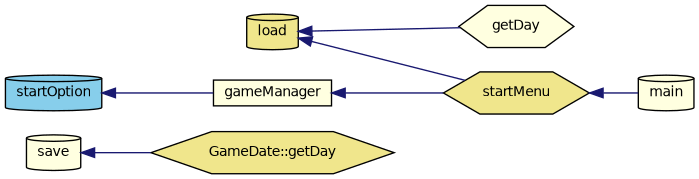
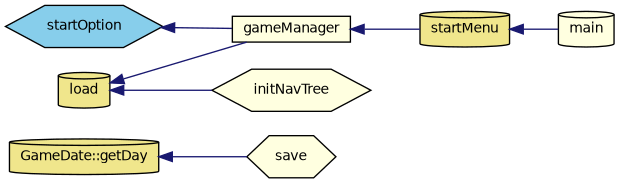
node "getDay": label "getDay" -> "initNavTree"
edge "startMenu" -> "load": now "gameManager" -> "load"
node "startOption": shape cylinder -> hexagon
node "startMenu": shape hexagon -> cylinder
node "save": shape cylinder -> hexagon
edge "GameDate::getDay" -> "save": reversed
node "GameDate::getDay": shape hexagon -> cylinder
